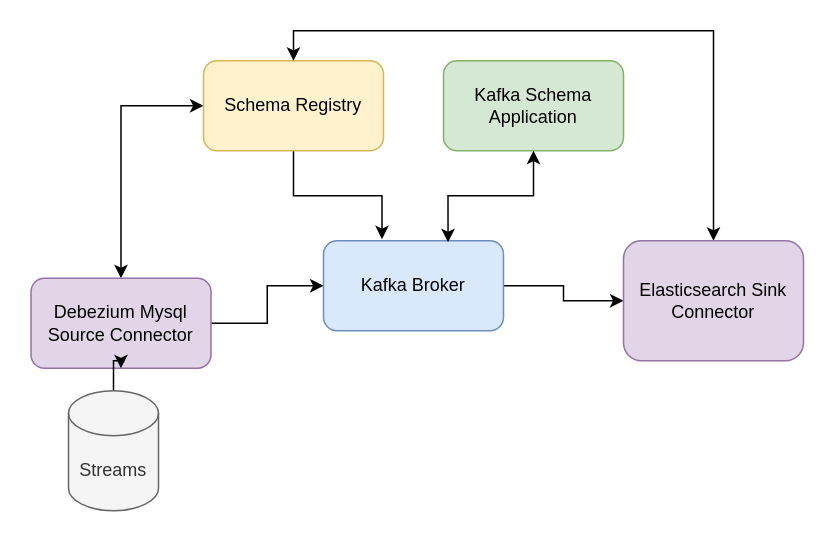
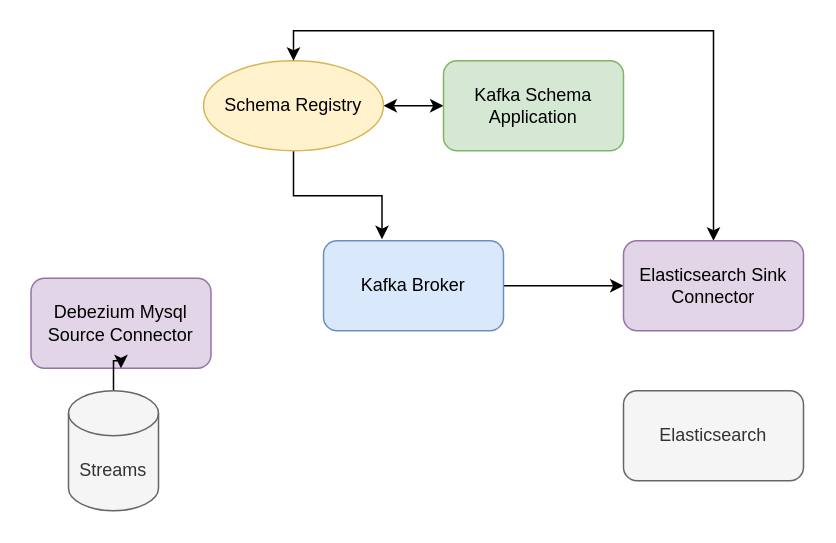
node "Schema Registry": shape rounded rectangle -> ellipse
edge "Schema Registry" -- "Kafka Schema Application": added
edge "Schema Registry" -- "Debezium Mysql Source Connector": removed
edge "Kafka Schema Application" -- "Kafka Broker": removed
node "Elasticsearch Sink Connector": size 180x120 -> 180x90
edge "Debezium Mysql Source Connector" -> "Kafka Broker": removed
node "Elasticsearch": added
